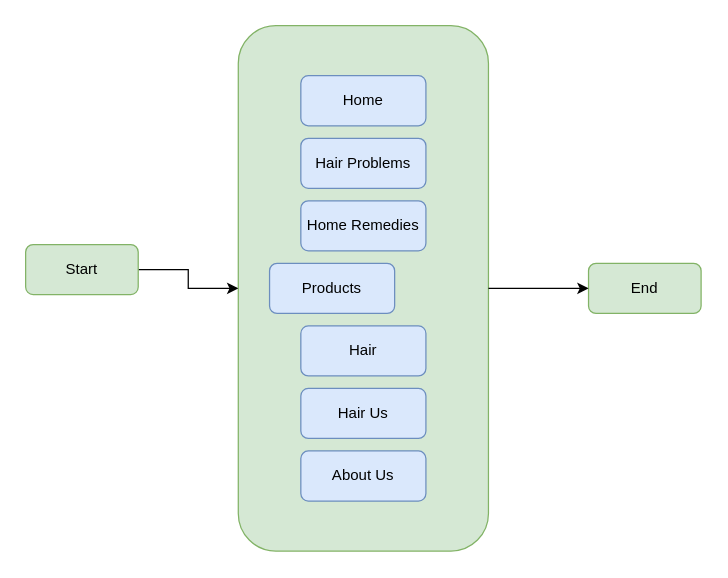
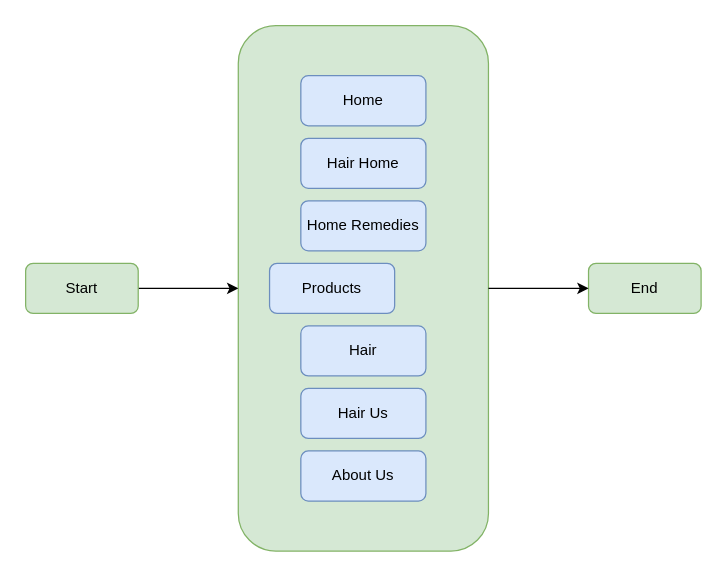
node "Hair Problems": label "Hair Problems" -> "Hair Home"
node "Start": moved (82, 269) -> (82, 288)
